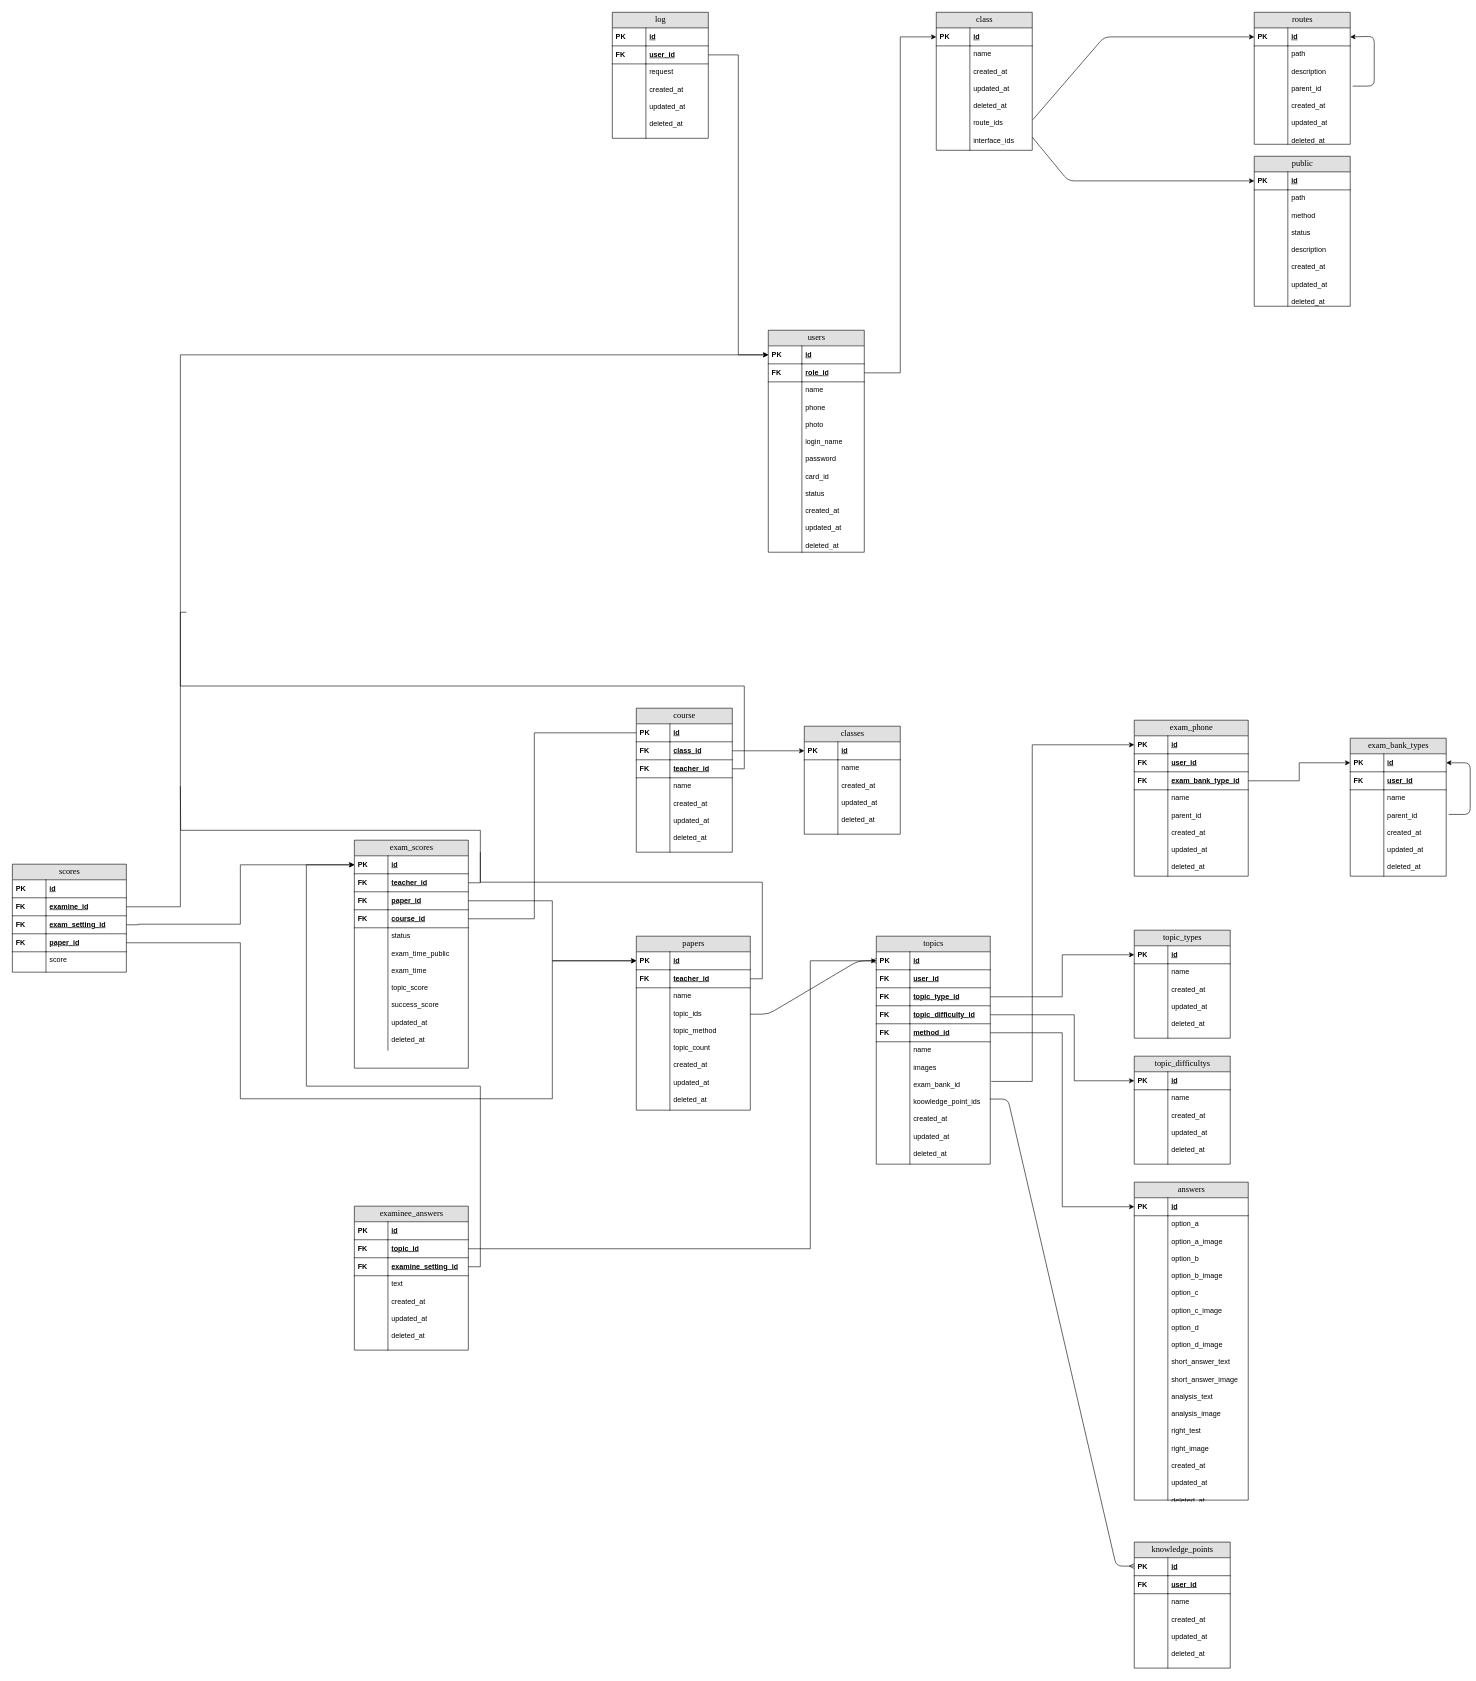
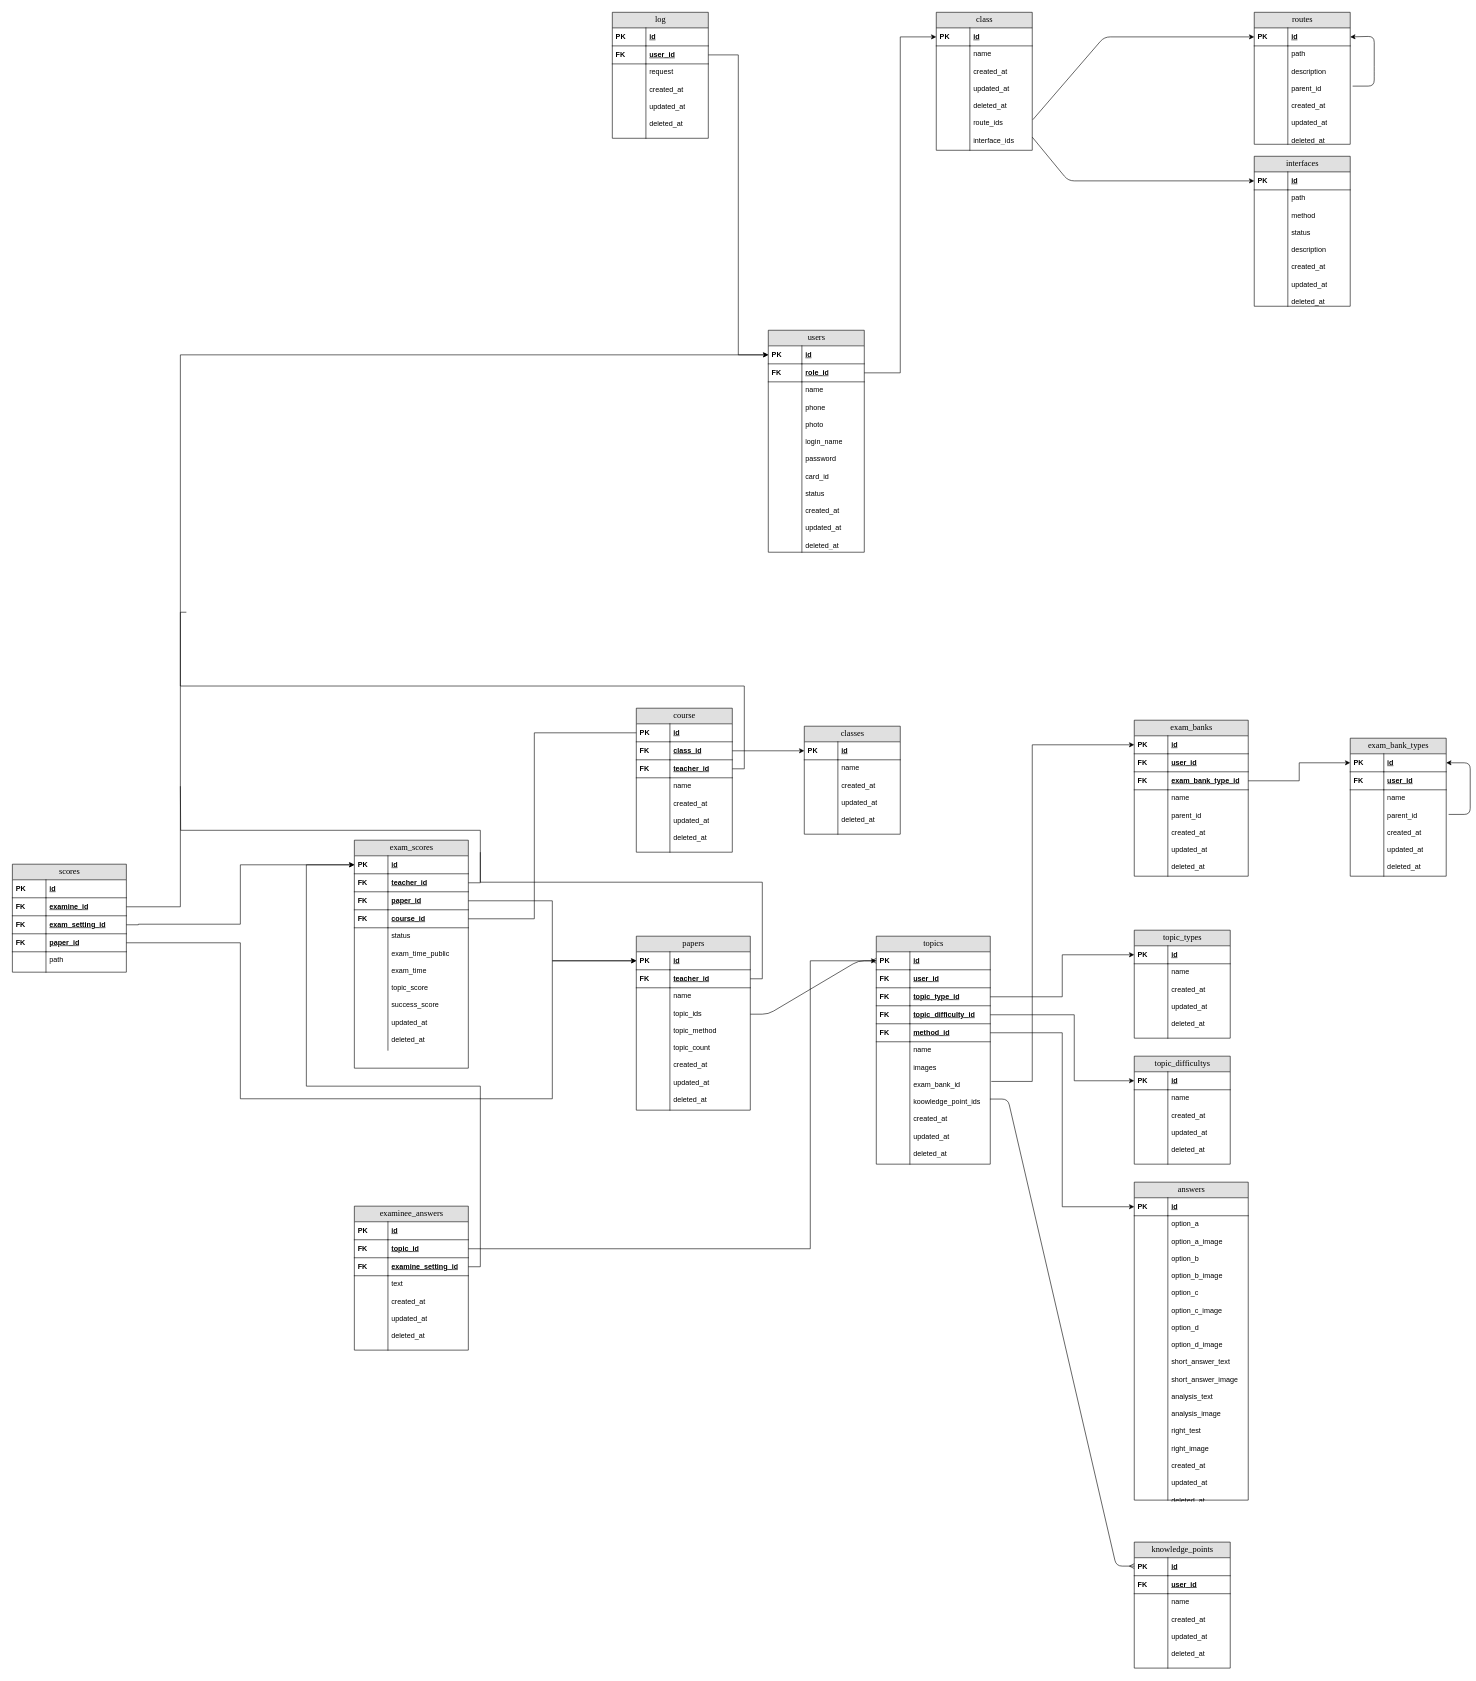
node "public": label "public" -> "interfaces"
node "exam_phone": label "exam_phone" -> "exam_banks"
node "score": label "score" -> "path"
